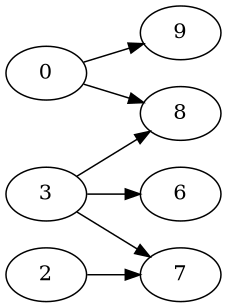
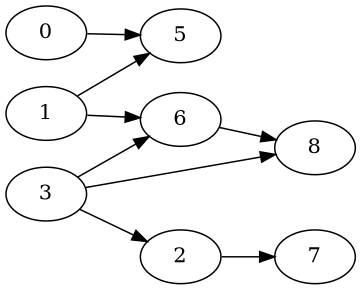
node "9": label "9" -> "5"
edge "0" -> "8": now "6" -> "8"
node "1": added
edge "3" -> "7": now "3" -> "2"
